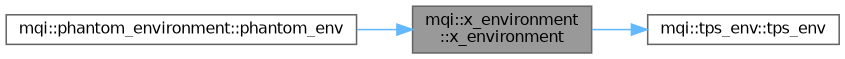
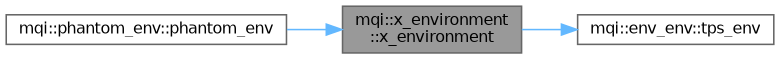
node "mqi::phantom_environment::phantom_env": label "mqi::phantom_environment::phantom_env" -> "mqi::phantom_env::phantom_env"
node "mqi::tps_env::tps_env": label "mqi::tps_env::tps_env" -> "mqi::env_env::tps_env"
